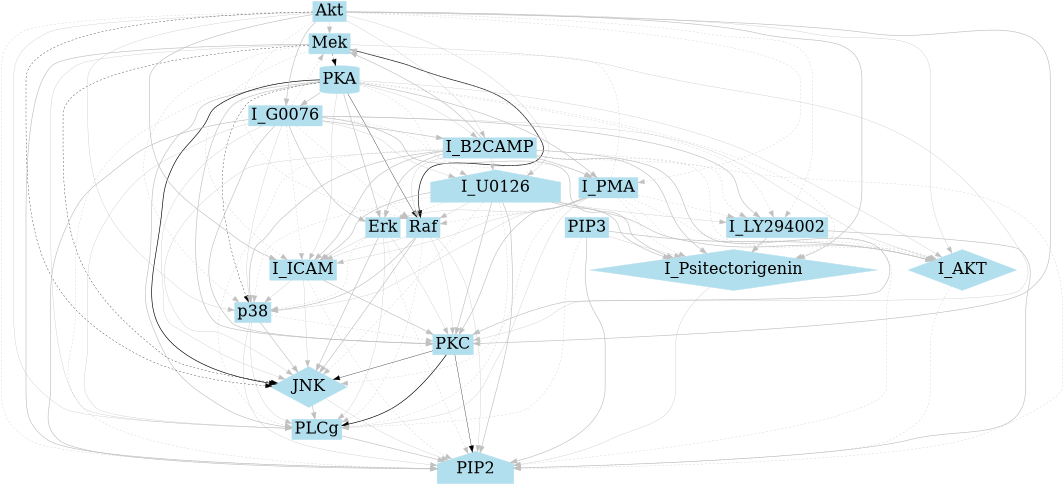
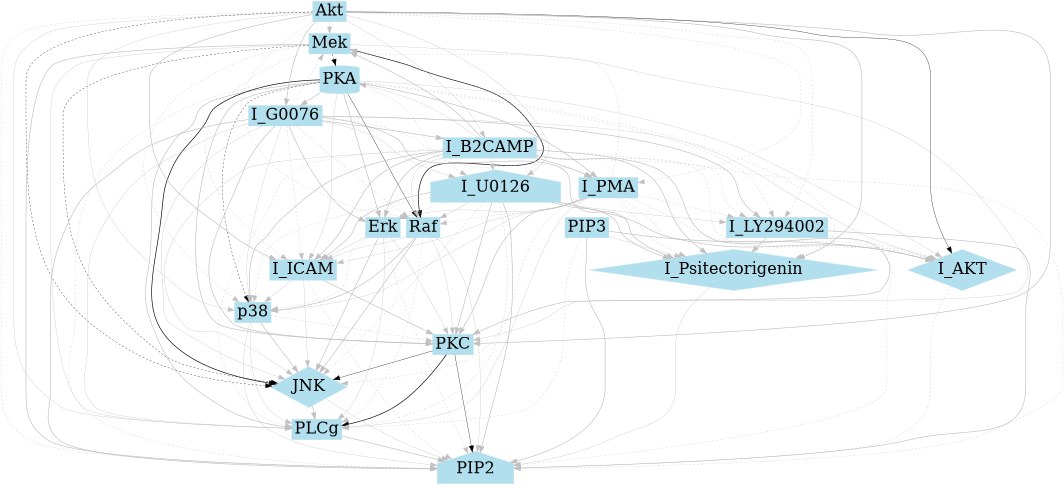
edge "Akt" -> "I_AKT": color grey -> black
edge "PKA" -> "I_B2CAMP": reversed
